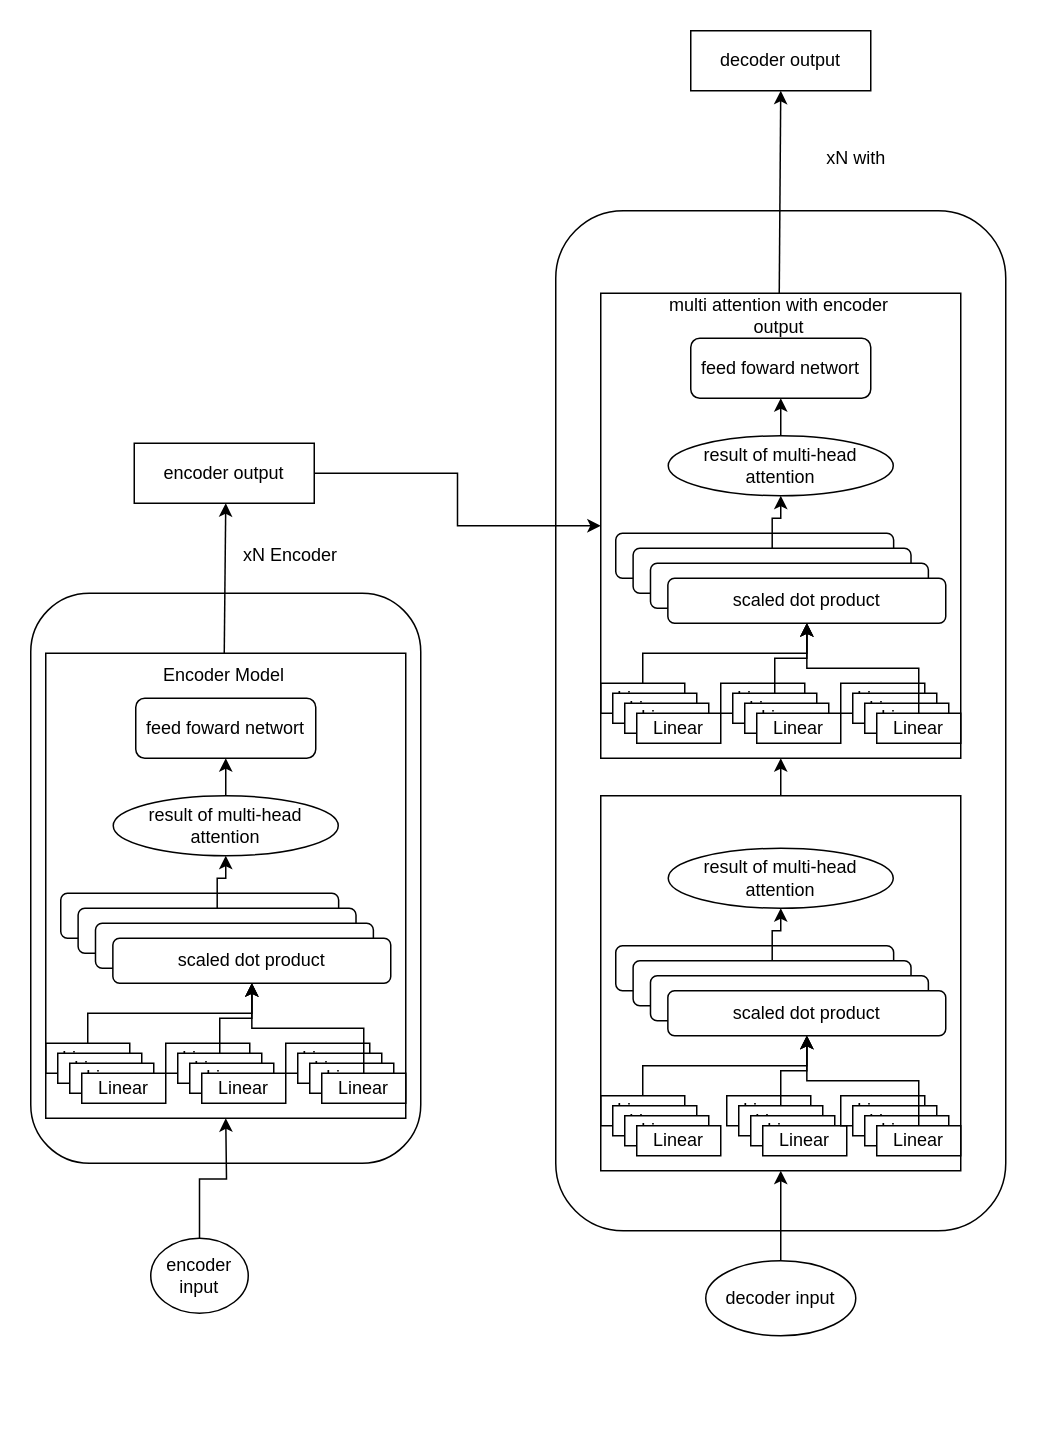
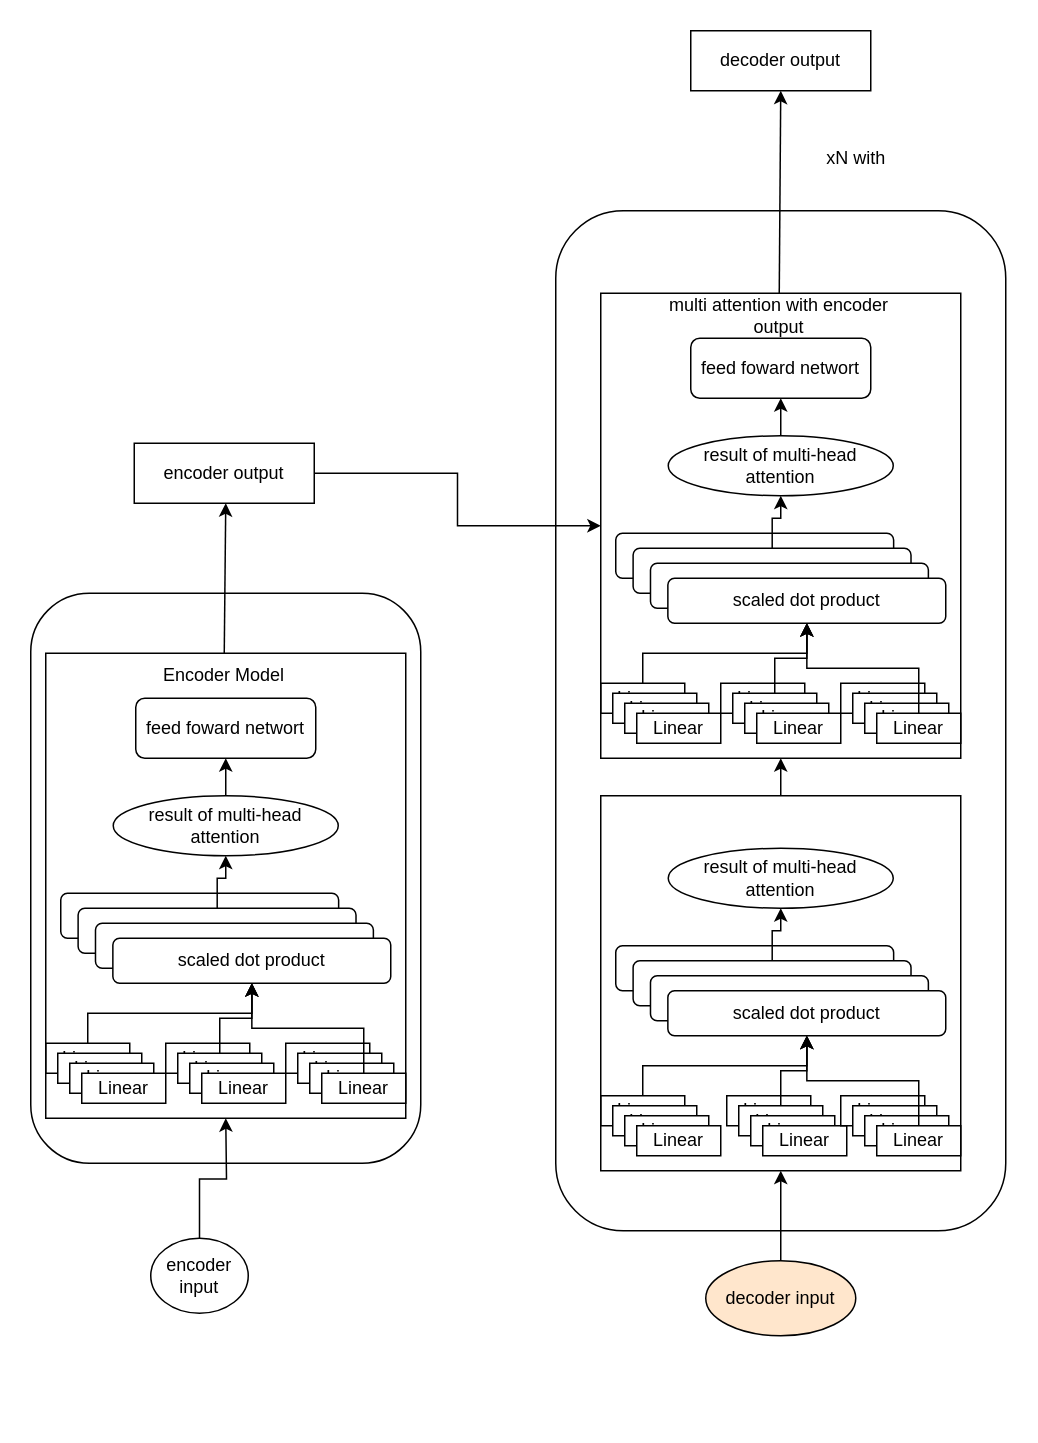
node "xN Encoder": removed
node "decoder input": fillcolor #ffffff -> #ffe6cc
